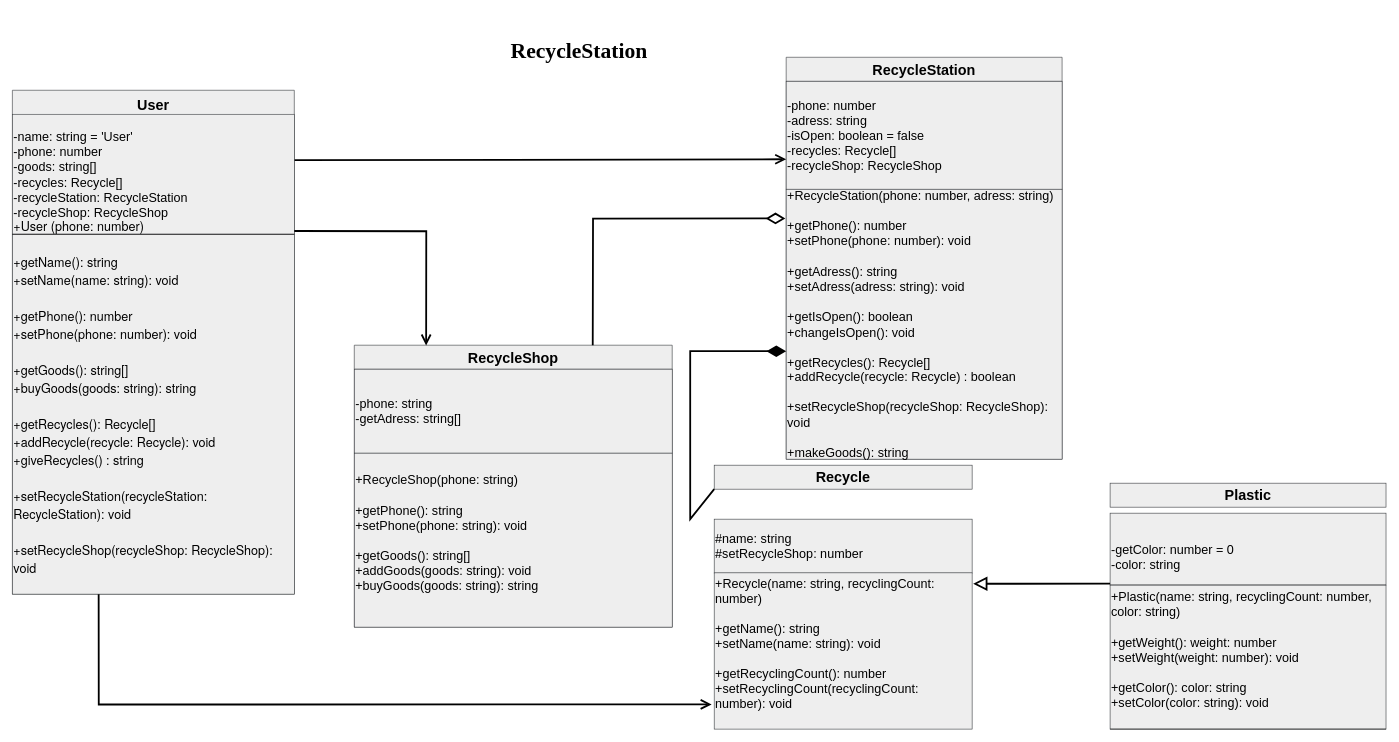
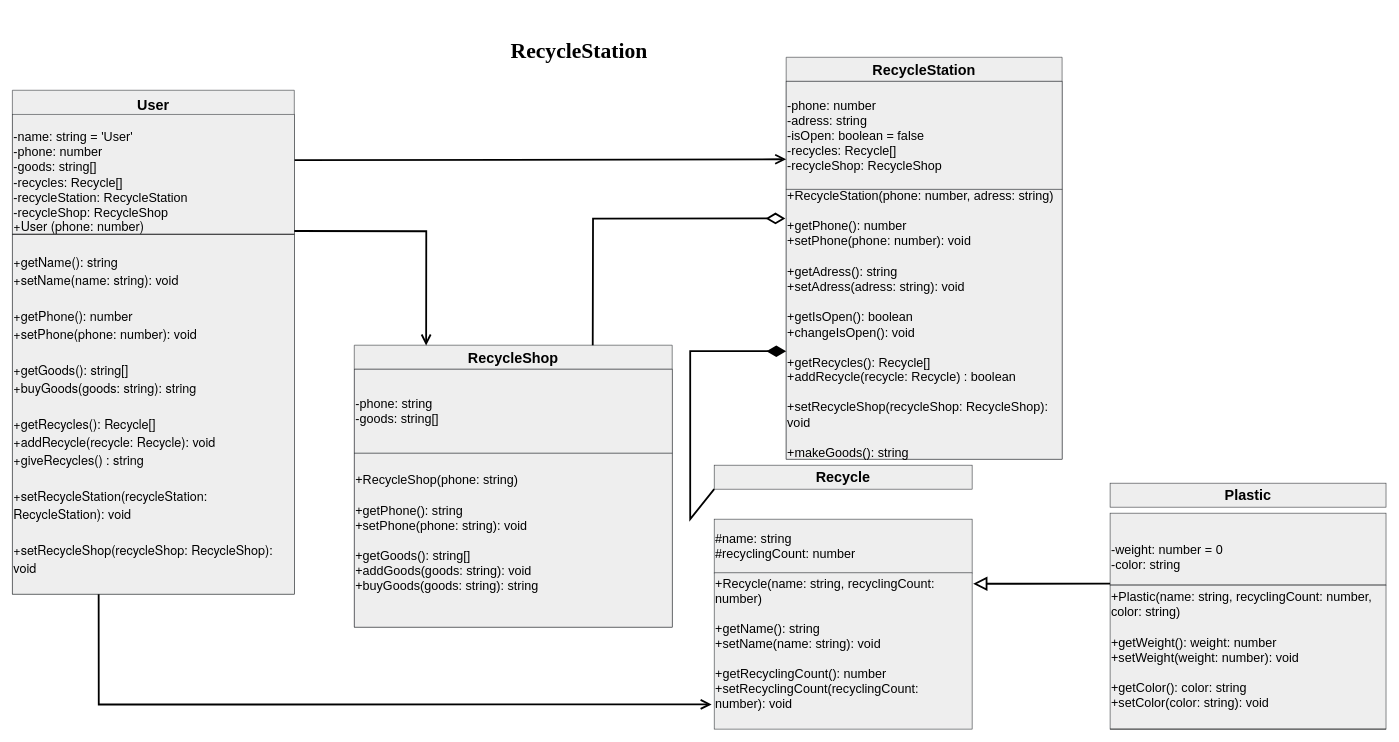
node "-phone: string -getAdress: string[]": label "-phone: string -getAdress: string[]" -> "-phone: string -goods: string[]"
node "#name: string #setRecycleShop: number": label "#name: string #setRecycleShop: number" -> "#name: string #recyclingCount: number"
node "-getColor: number = 0 -color: string": label "-getColor: number = 0 -color: string" -> "-weight: number = 0 -color: string"
